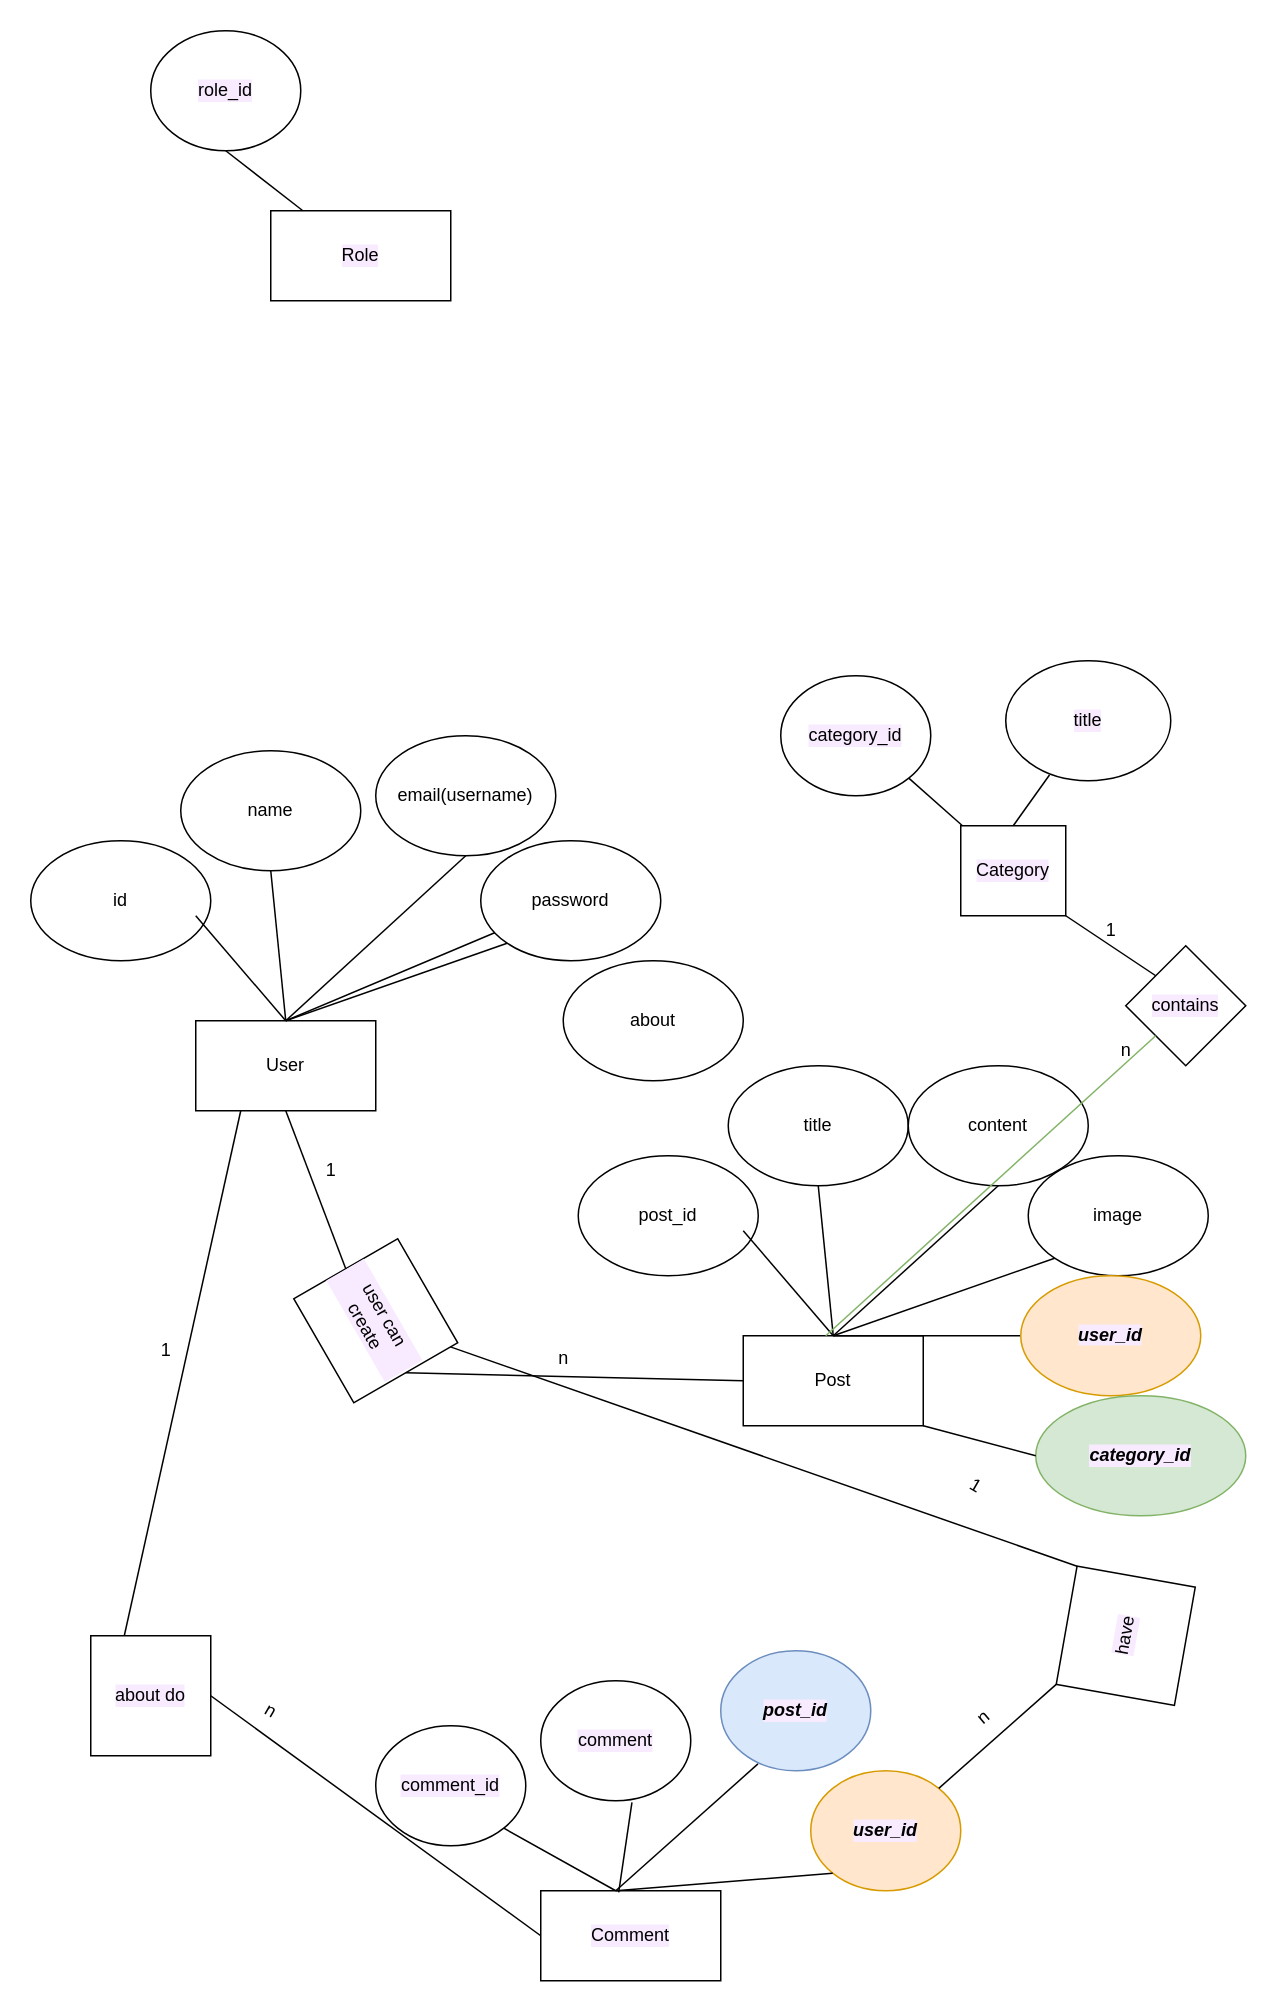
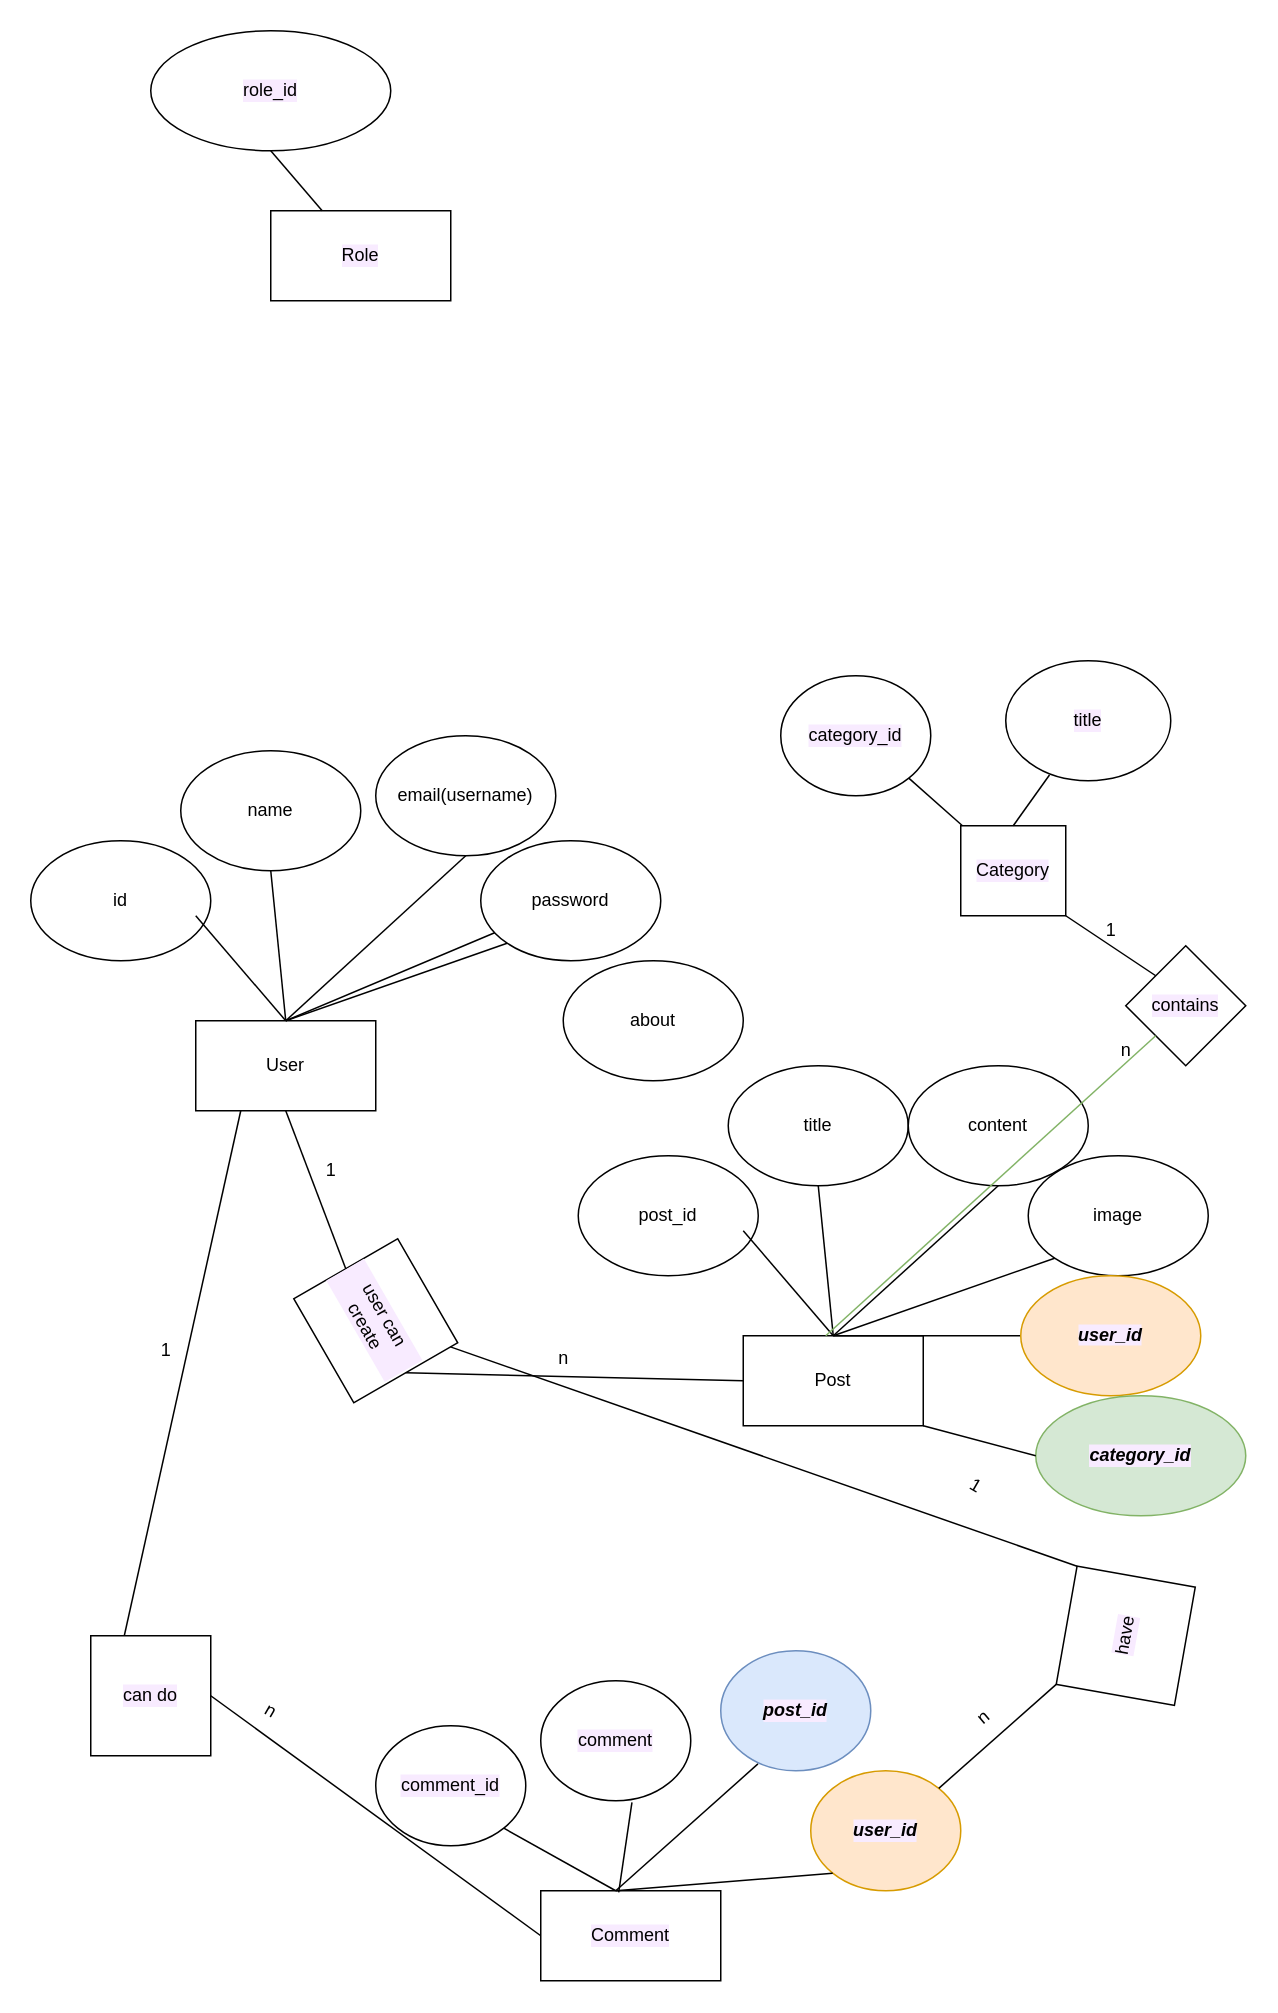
node "role_id": size 150x120 -> 240x120
node "about do": label "about do" -> "can do"
